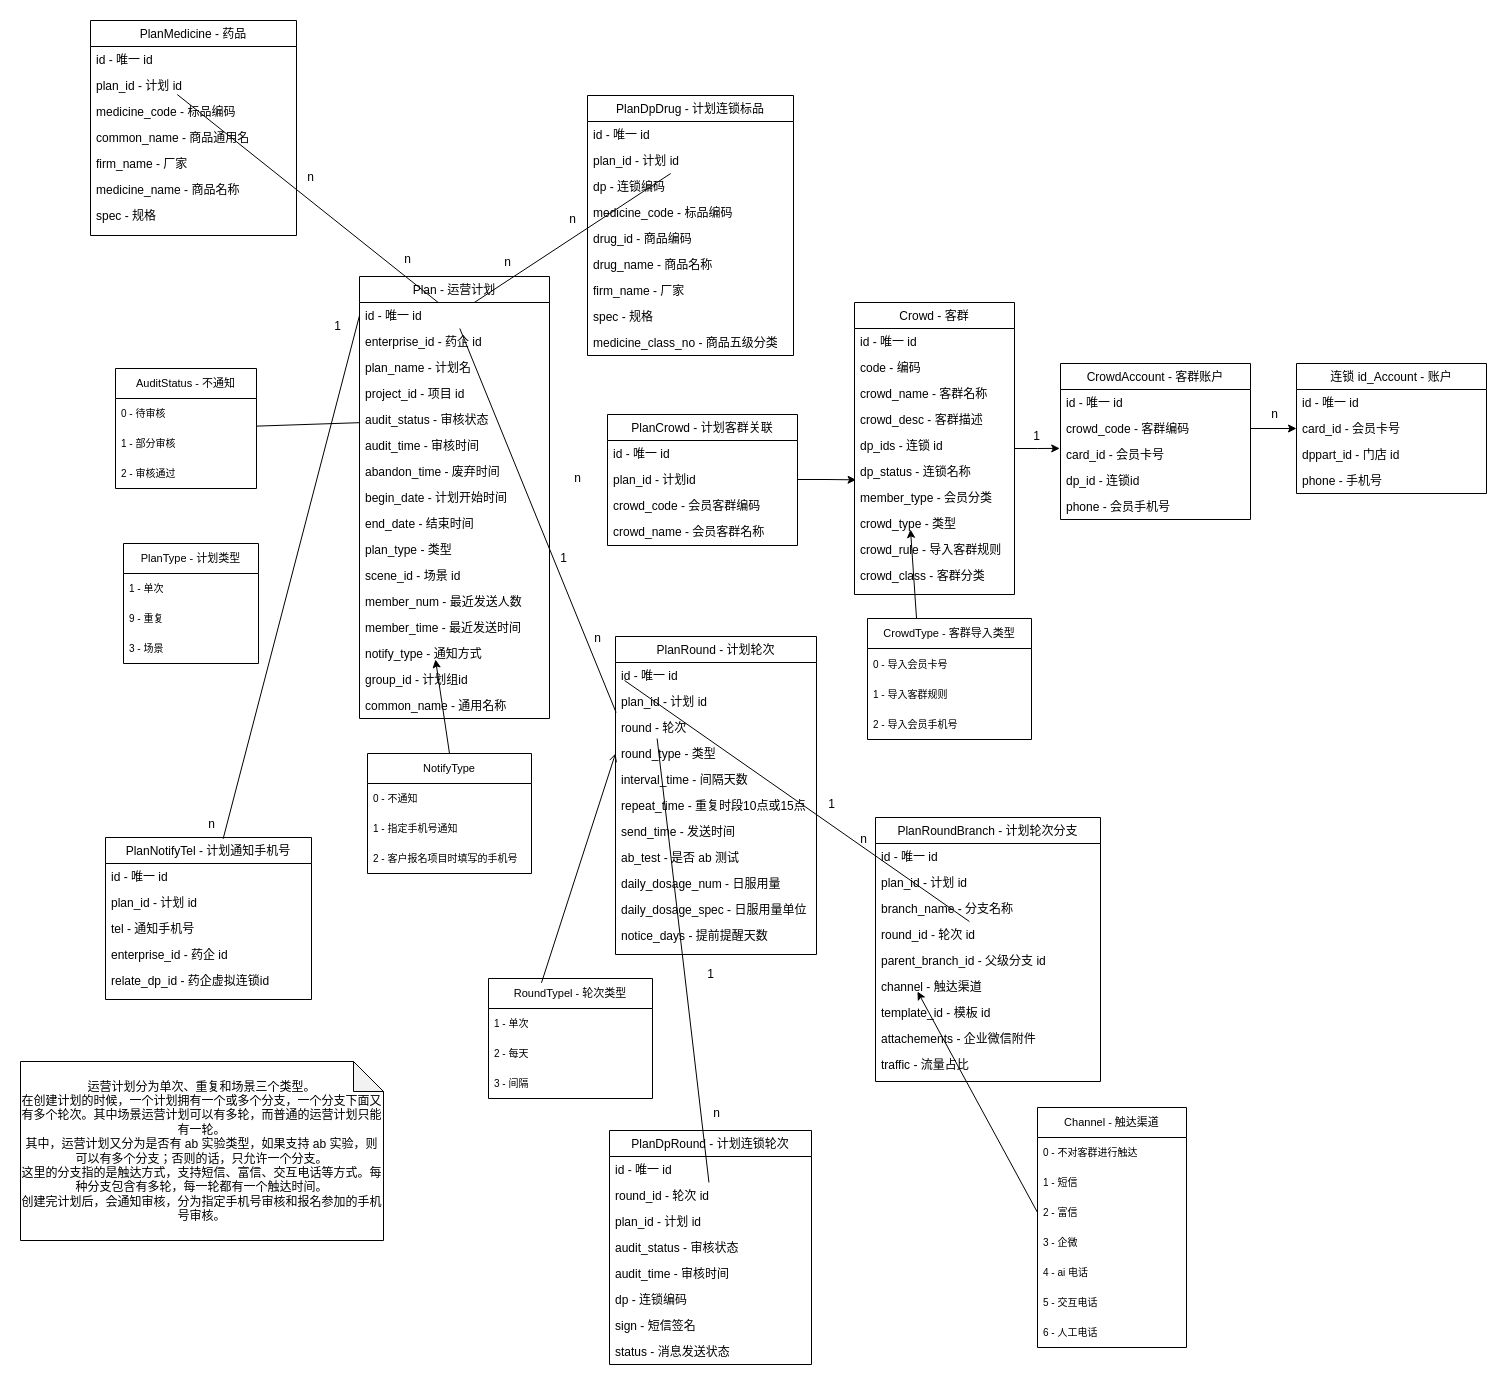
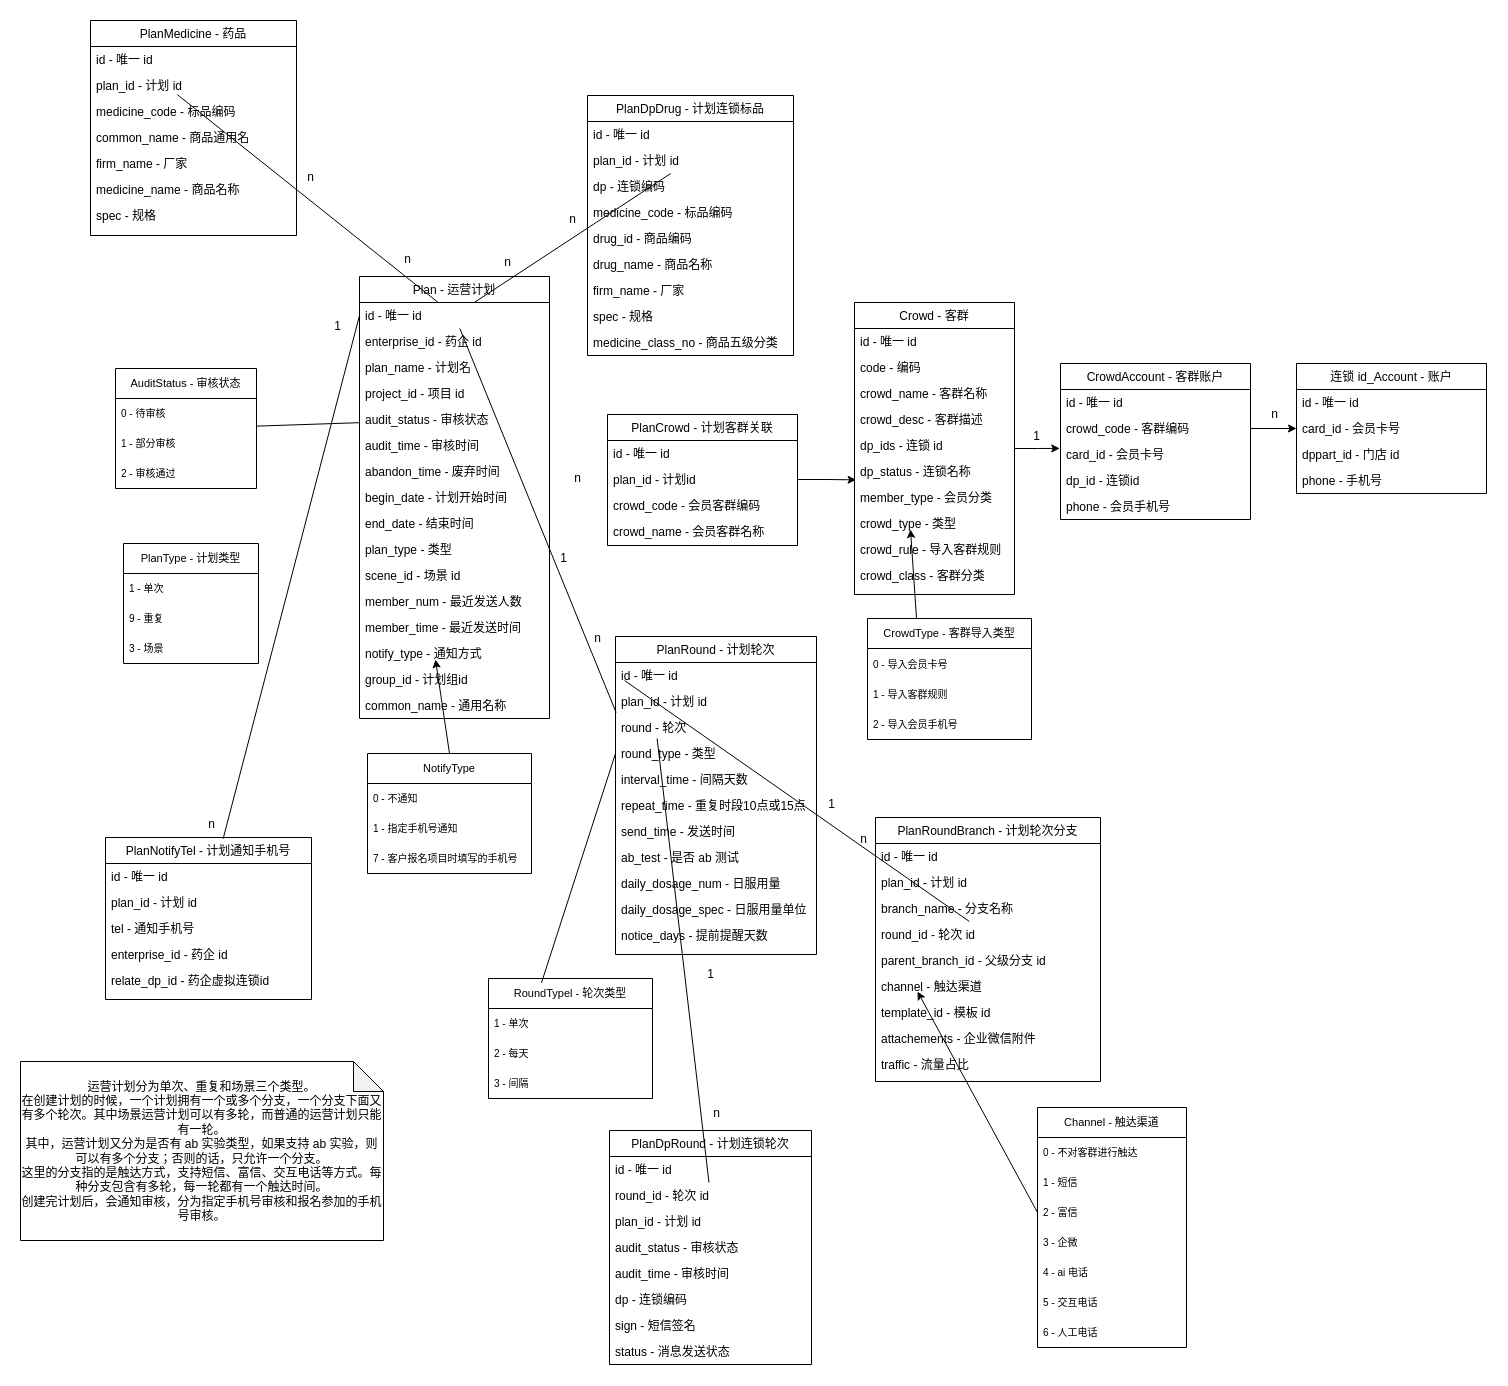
node "AuditStatus - 不通知": label "AuditStatus - 不通知" -> "AuditStatus - 审核状态"
edge "RoundTypel - 轮次类型" -> "round_type - 类型": arrowhead open -> none
node "2 - 客户报名项目时填写的手机号": label "2 - 客户报名项目时填写的手机号" -> "7 - 客户报名项目时填写的手机号"
